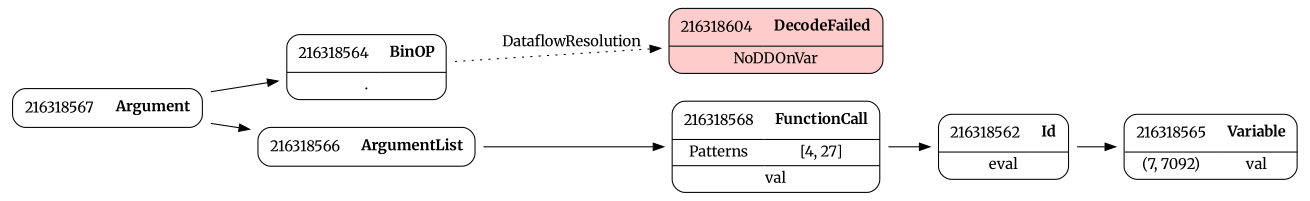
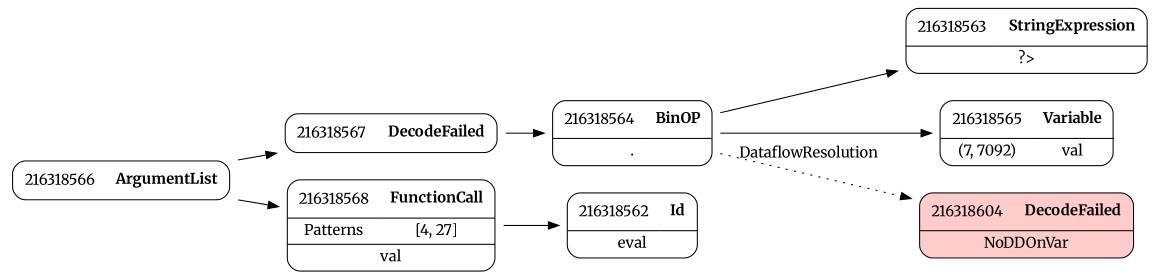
node "216318563": added
node "216318567": text "Argument" -> "DecodeFailed"
edge "216318567" -> "216318566": reversed
edge "216318562" -> "216318565": now "216318564" -> "216318565"
